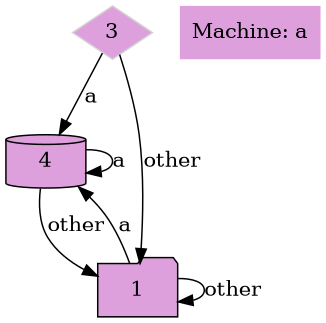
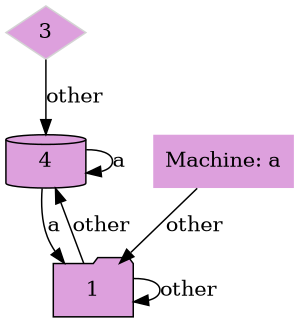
edge "3" -> "4": label "a" -> "other"
edge "3" -> "1": now "Machine: a" -> "1"
edge "4" -> "1": label "other" -> "a"
edge "1" -> "4": label "a" -> "other"
